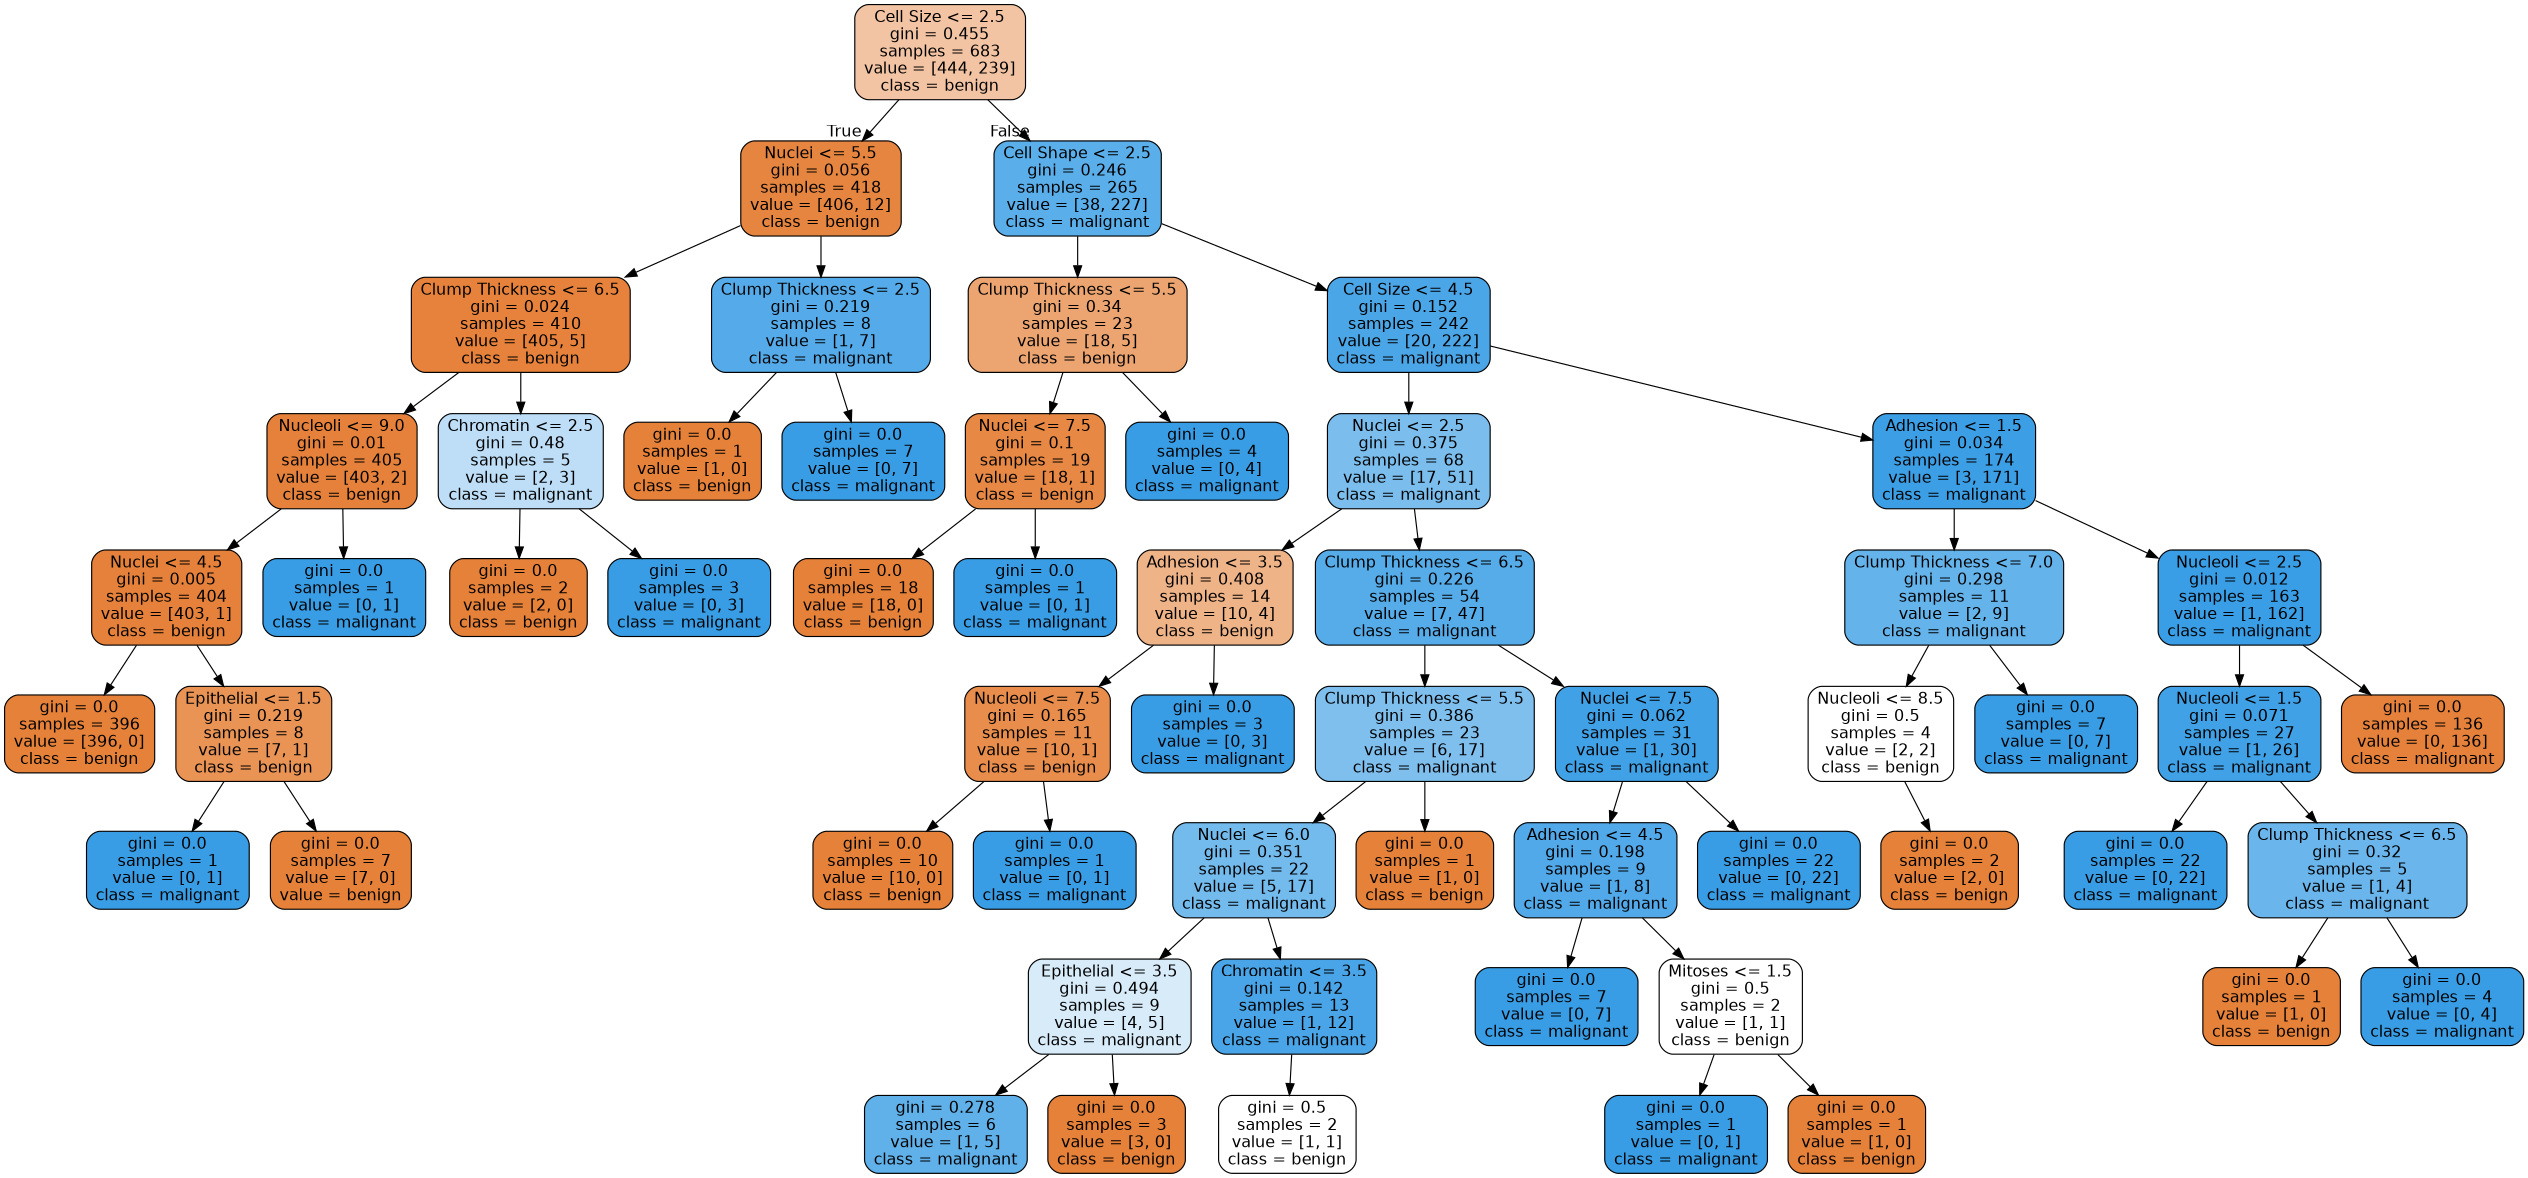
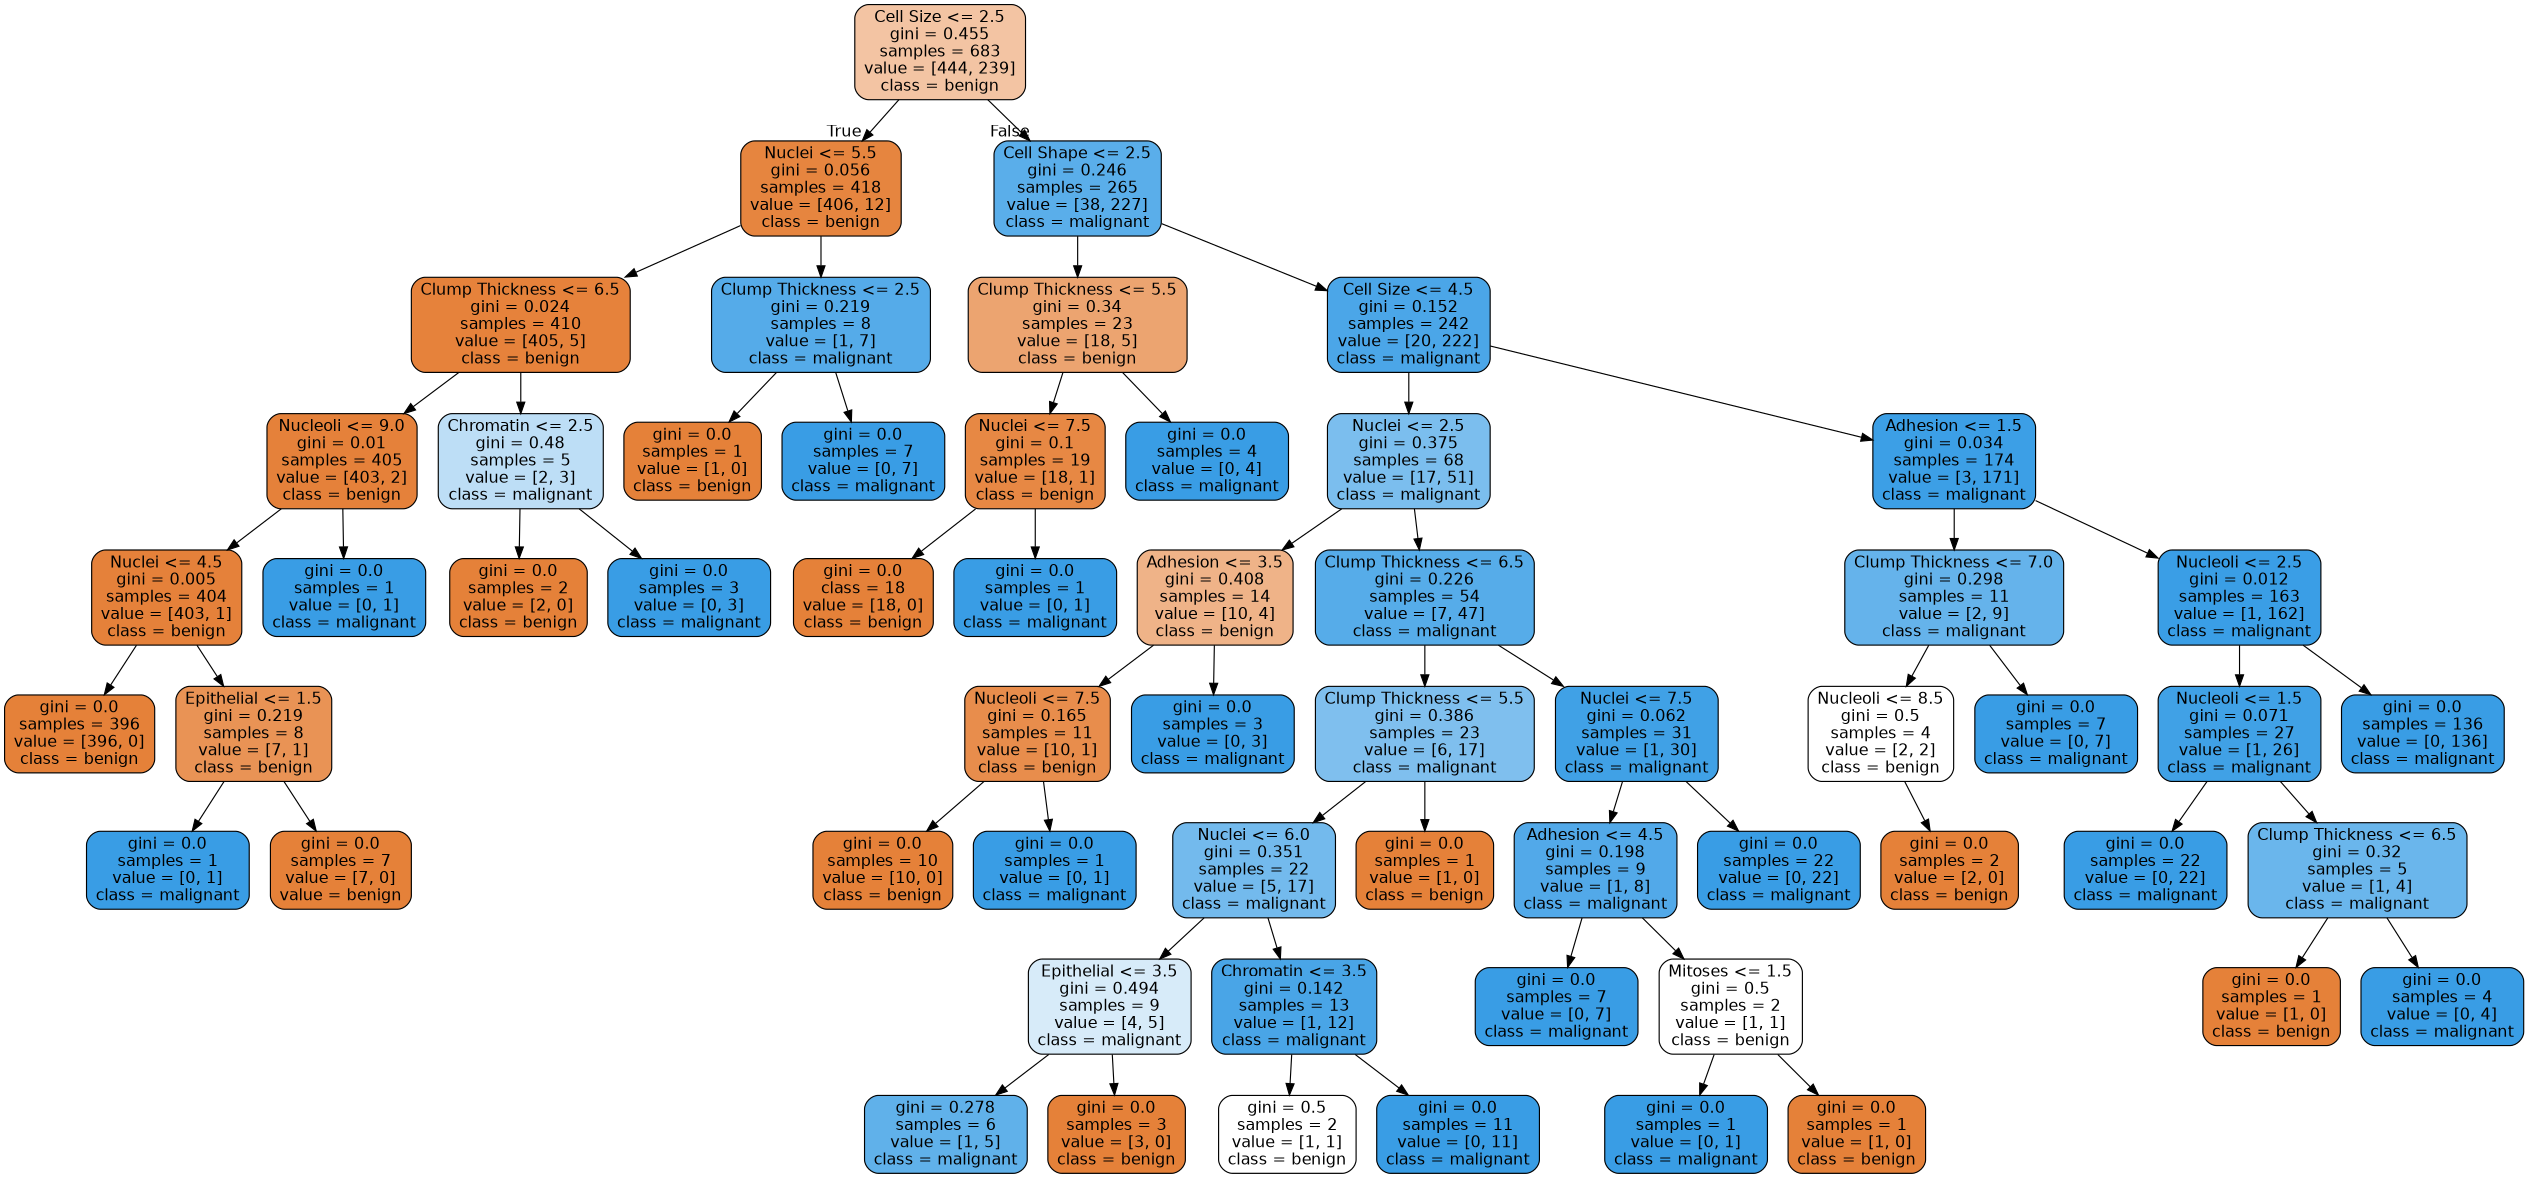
node "gini = 0.0 samples = 18 value = [18, 0] class = benign": label "gini = 0.0 samples = 18 value = [18, 0] class = benign" -> "gini = 0.0 class = 18 value = [18, 0] class = benign"
node "gini = 0.0 samples = 136 value = [0, 136] class = malignant": fillcolor #e58139fe -> #399de5ff
node "gini = 0.0 samples = 11 value = [0, 11] class = malignant": added
